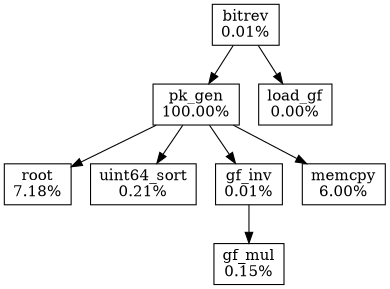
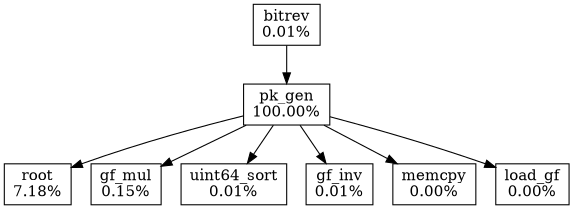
edge "bitrev 0.01%" -> "load_gf 0.00%": now "pk_gen 100.00%" -> "load_gf 0.00%"
node "uint64_sort 0.21%": label "uint64_sort 0.21%" -> "uint64_sort 0.01%"
node "memcpy 6.00%": label "memcpy 6.00%" -> "memcpy 0.00%"
edge "gf_inv 0.01%" -> "gf_mul 0.15%": now "pk_gen 100.00%" -> "gf_mul 0.15%"
